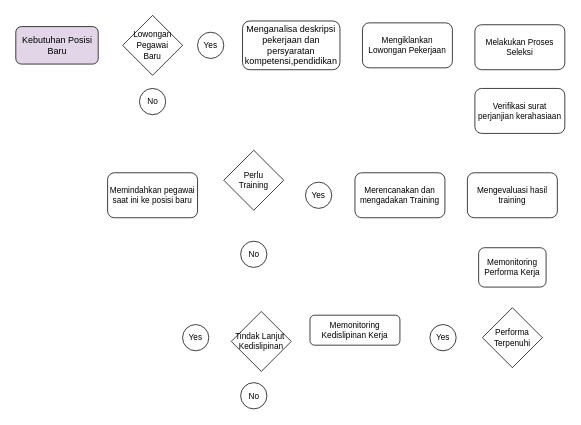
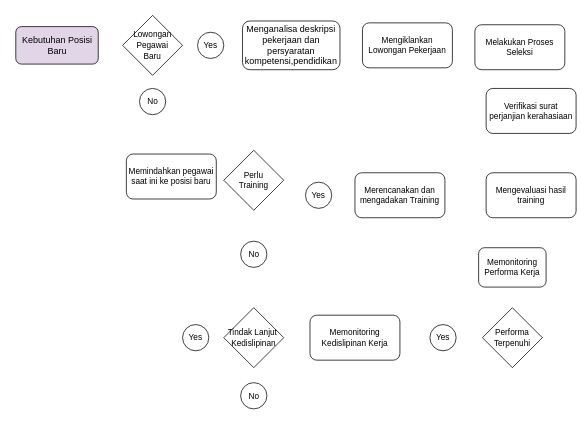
node "Verifikasi surat perjanjian kerahasiaan": moved (520, 111) -> (531, 111)
node "Memindahkan pegawai saat ini ke posisi baru": moved (153, 195) -> (171, 177)
node "Mengevaluasi hasil training": moved (513, 195) -> (531, 195)
node "Memonitoring Kedislipinan Kerja": size 90x30 -> 90x45
node "Tindak Lanjut Kedislipinan": moved (261, 342) -> (254, 338)
